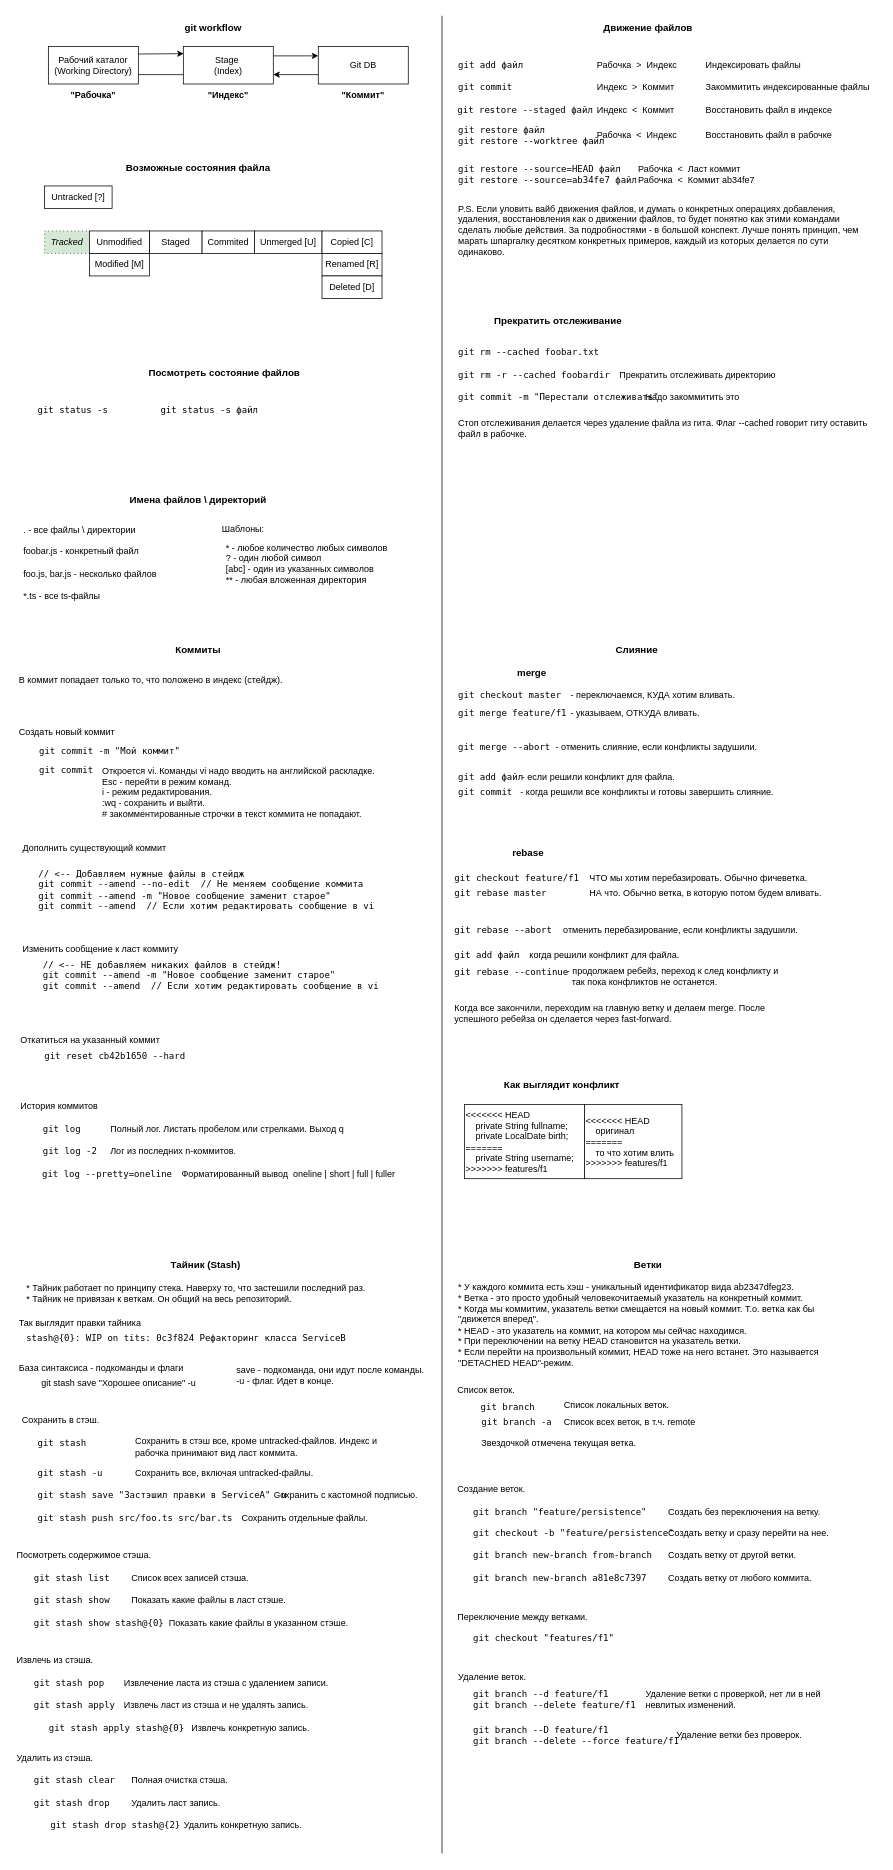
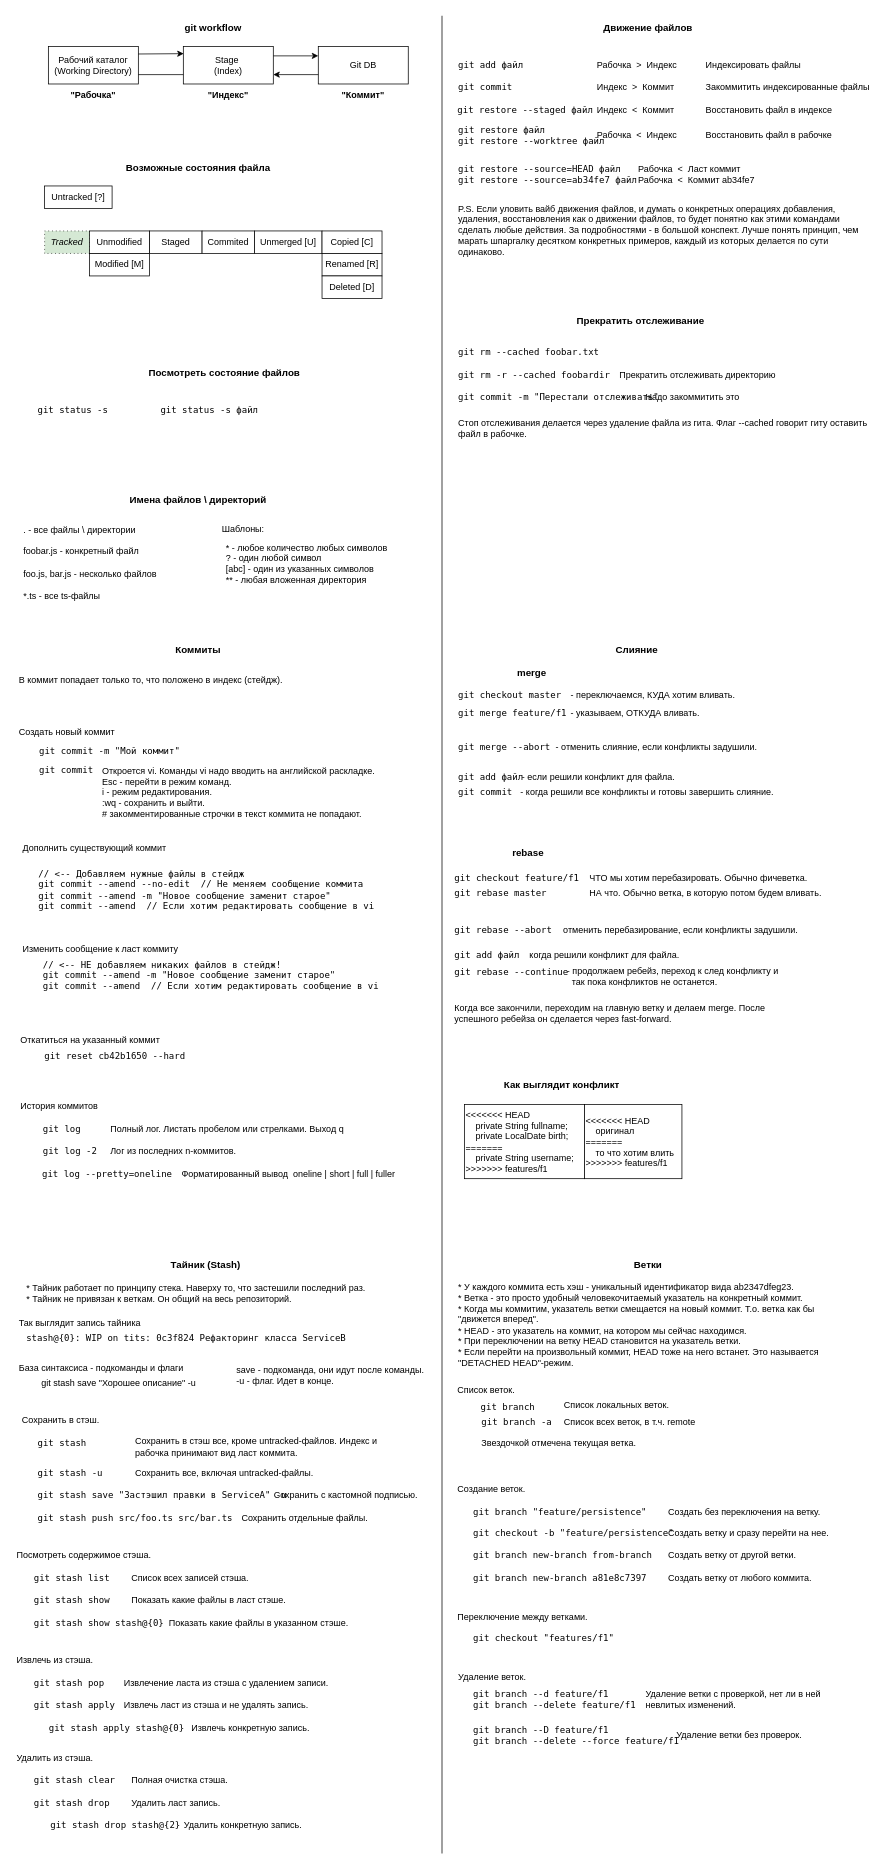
node "Прекратить отслеживание": moved (558, 320) -> (641, 320)
node "Так выглядит правки тайника": label "Так выглядит правки тайника" -> "Так выглядит запись тайника"
